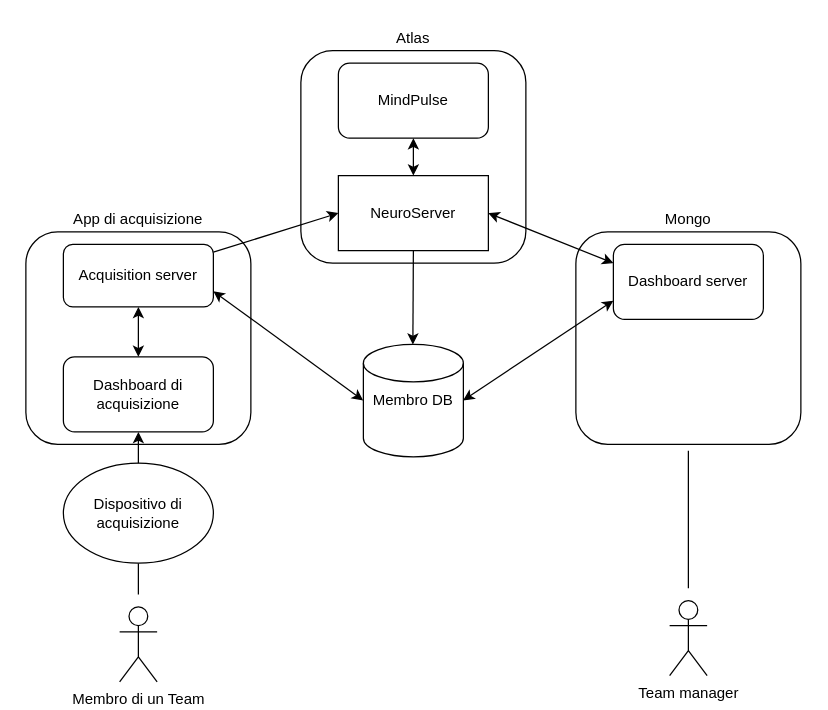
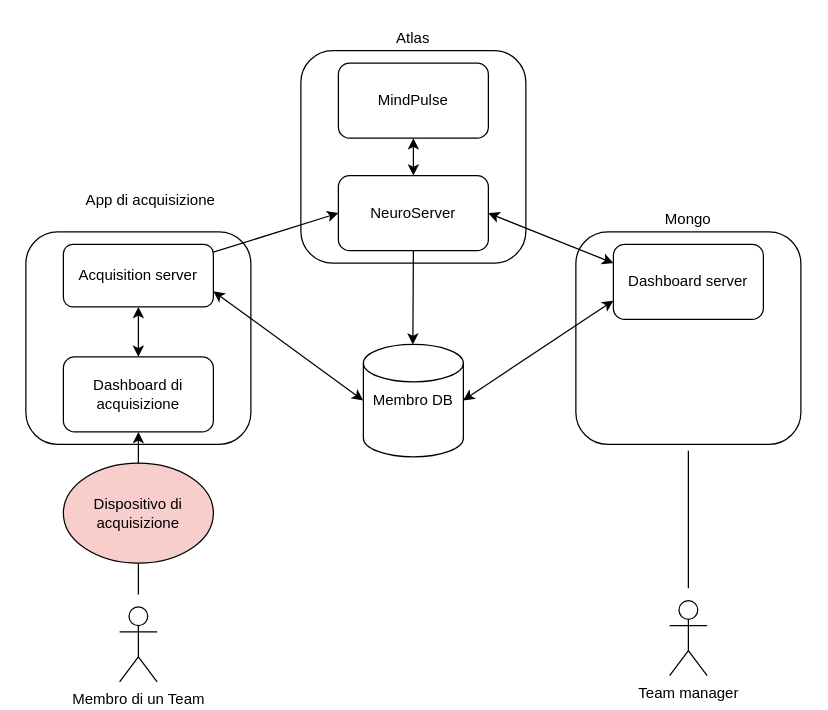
node "NeuroServer": shape rectangle -> rounded rectangle
node "App di acquisizione": moved (138, 219) -> (151, 201)
node "Dispositivo di acquisizione": fillcolor #ffffff -> #f8cecc
